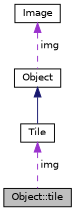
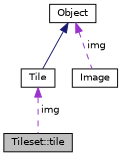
edge "Object" -> "Image": reversed
node "Object::tile": label "Object::tile" -> "Tileset::tile"
